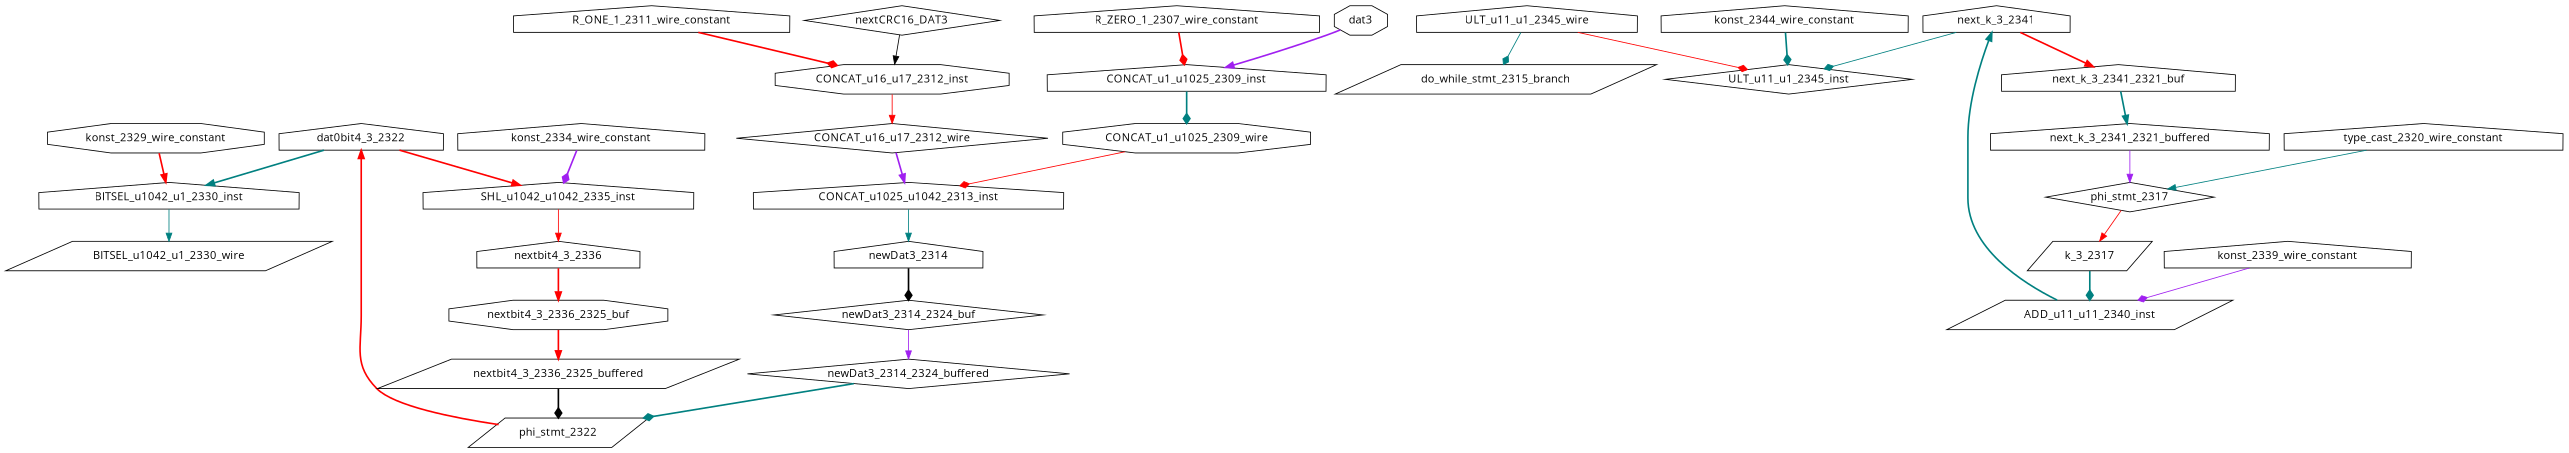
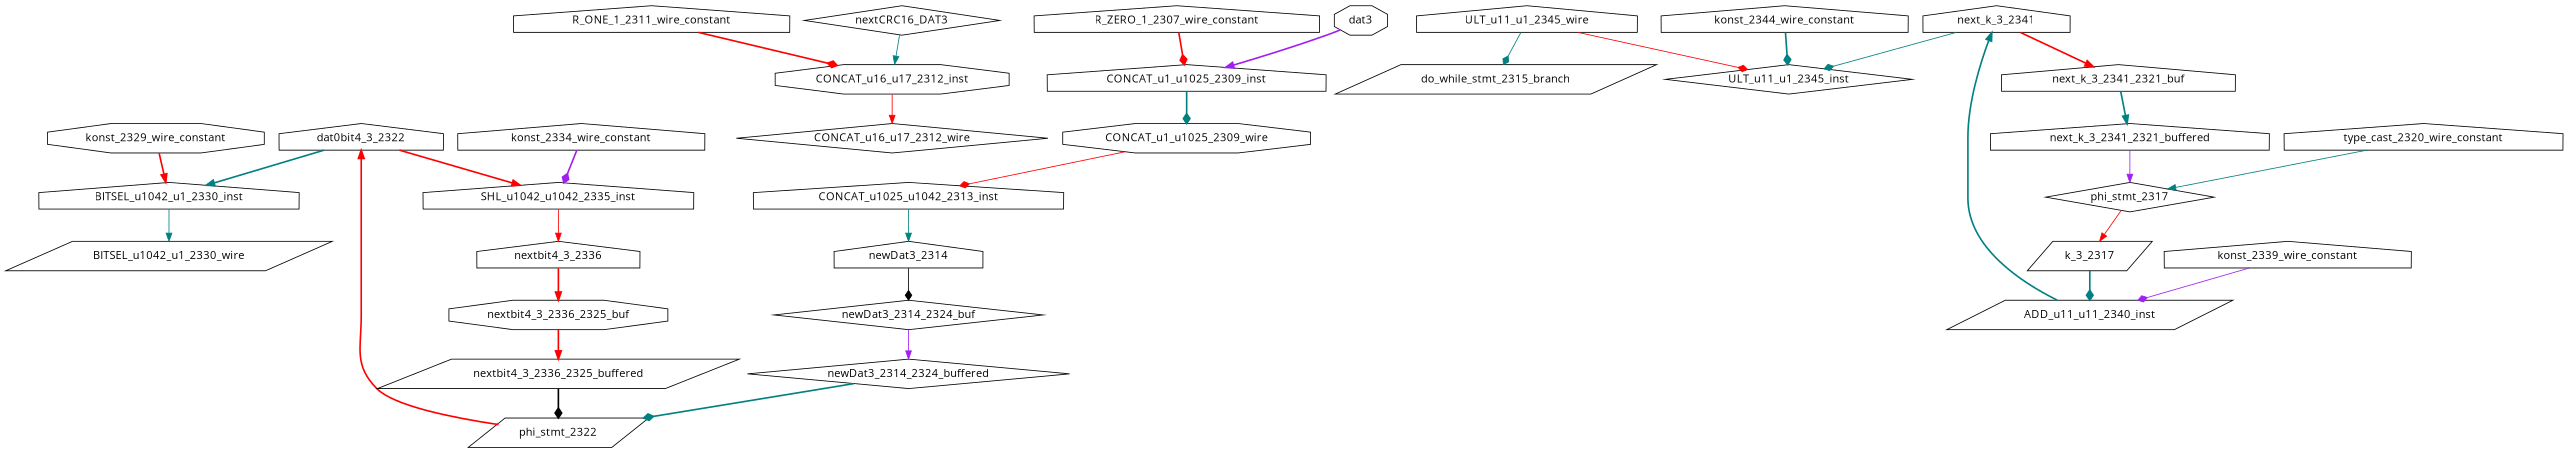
edge "nextCRC16_DAT3" -> "CONCAT_u16_u17_2312_inst": color black -> teal
edge "CONCAT_u16_u17_2312_wire" -> "CONCAT_u1025_u1042_2313_inst": removed
edge "newDat3_2314" -> "newDat3_2314_2324_buf": style bold -> solid
